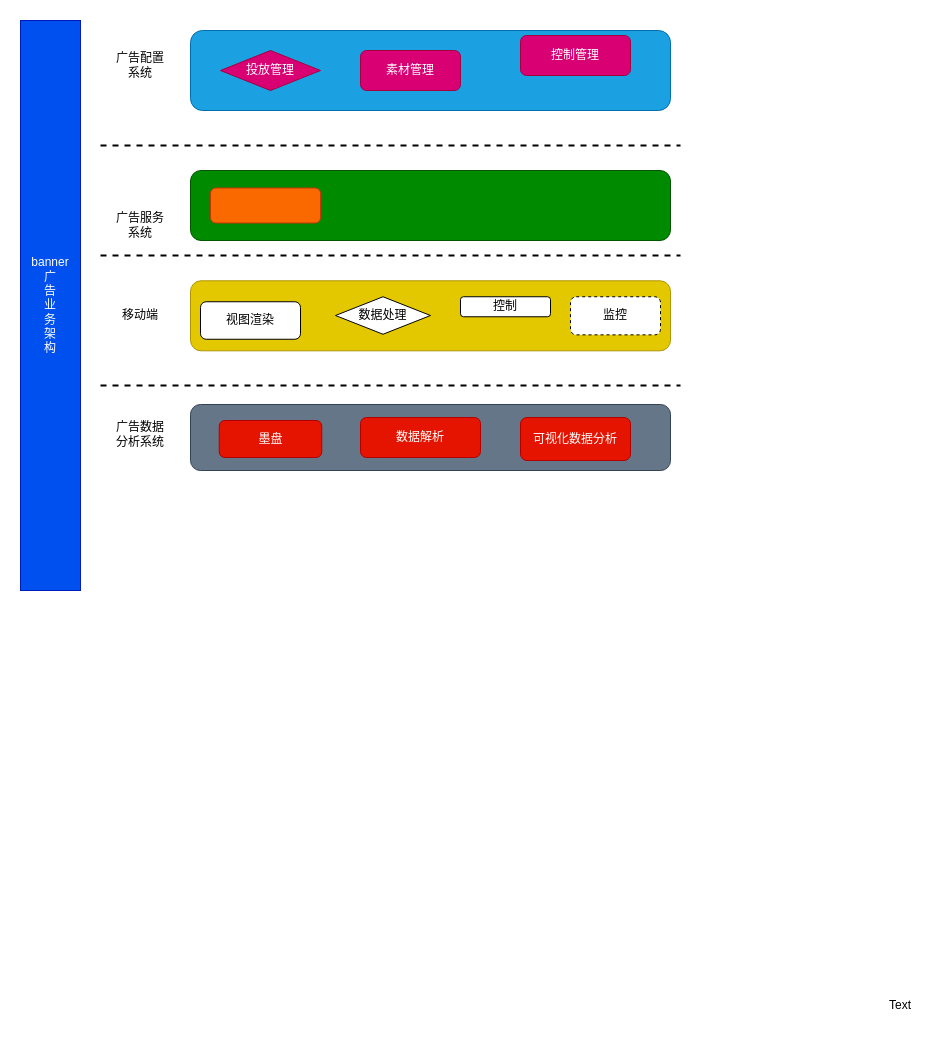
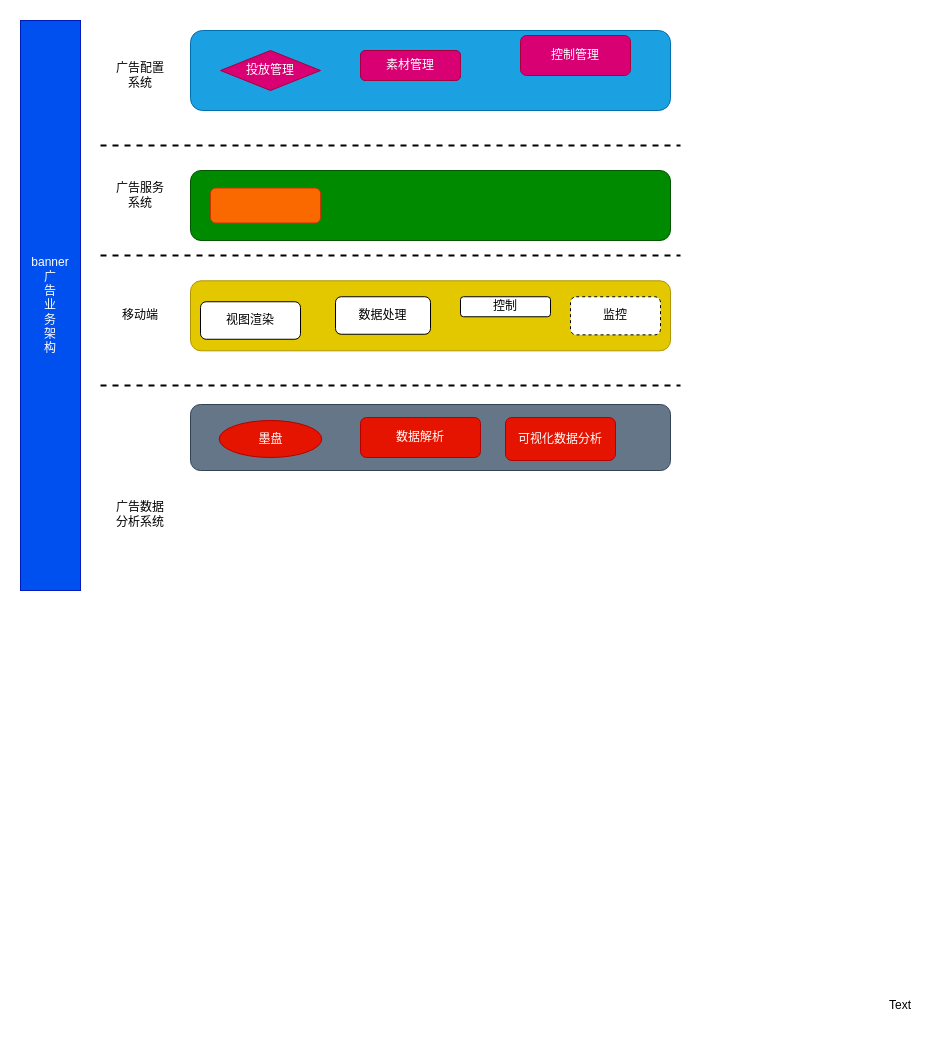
node "广告配置系统": moved (141, 66) -> (141, 76)
node "素材管理": size 100x40 -> 100x30
node "广告服务系统": moved (141, 226) -> (141, 196)
node "数据处理": shape diamond -> rounded rectangle
node "广告数据分析系统": moved (141, 435) -> (141, 515)
node "墨盘": shape rounded rectangle -> ellipse
node "可视化数据分析": moved (576, 439) -> (561, 439)
